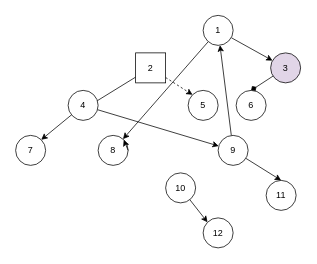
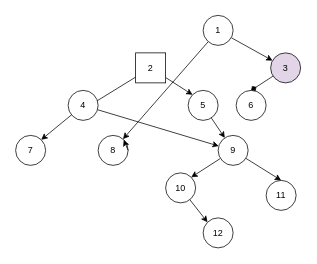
edge "2" -> "5": style dashed -> solid
edge "9" -> "1": now "9" -> "10"
edge "5" -> "9": added
